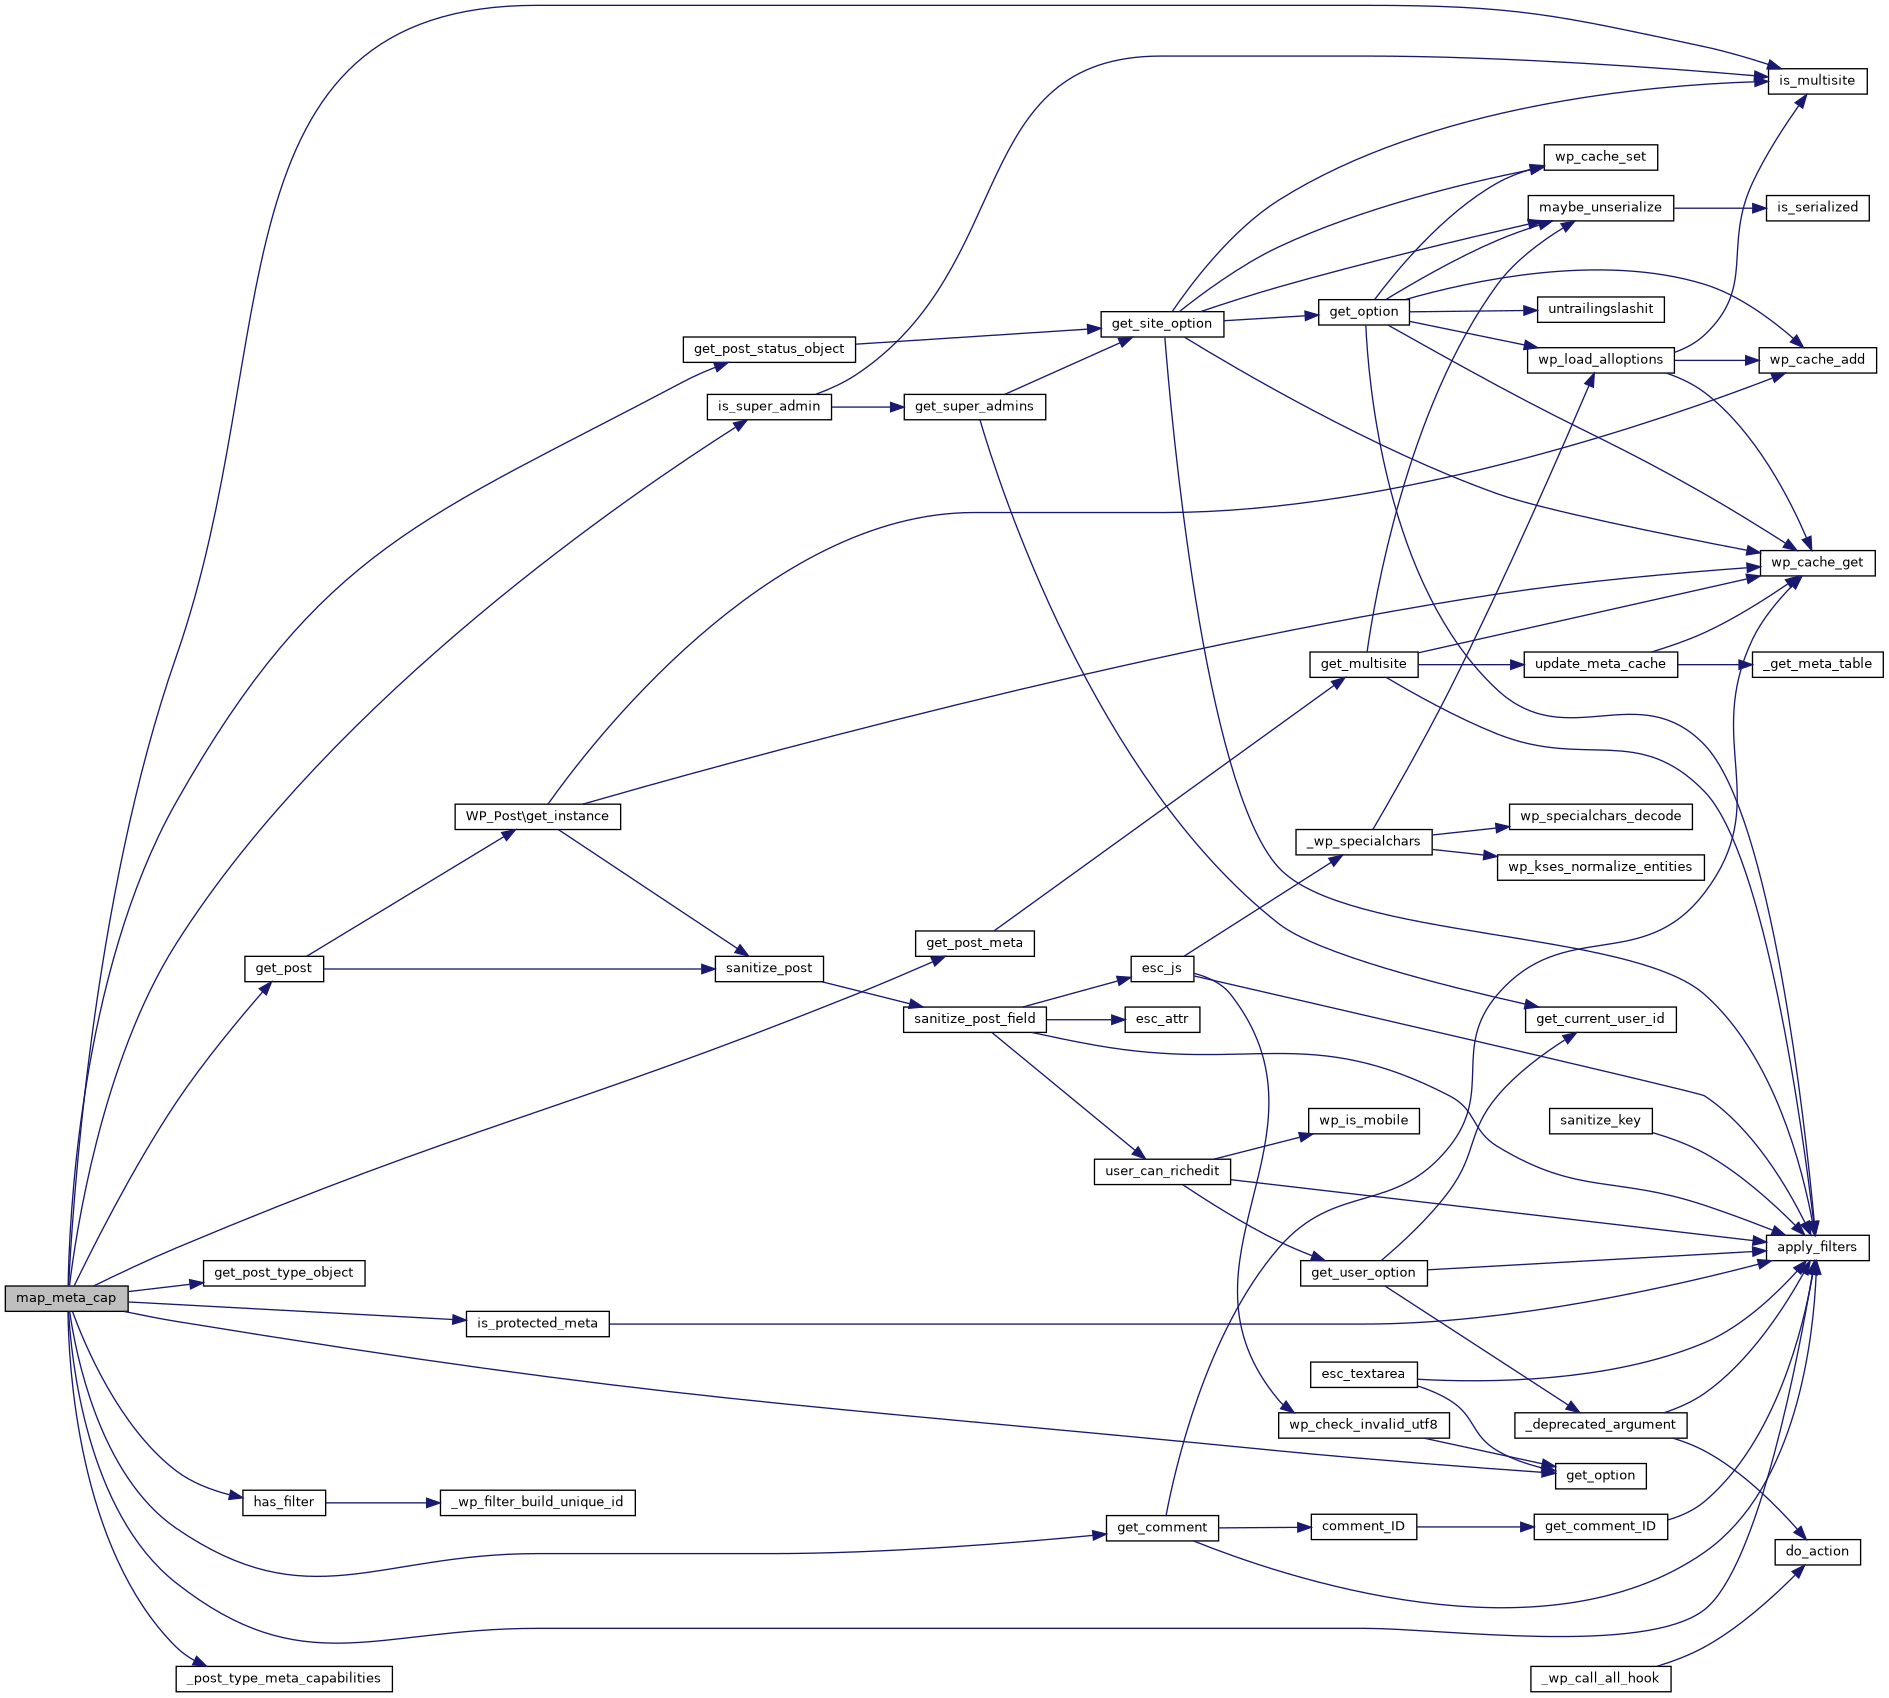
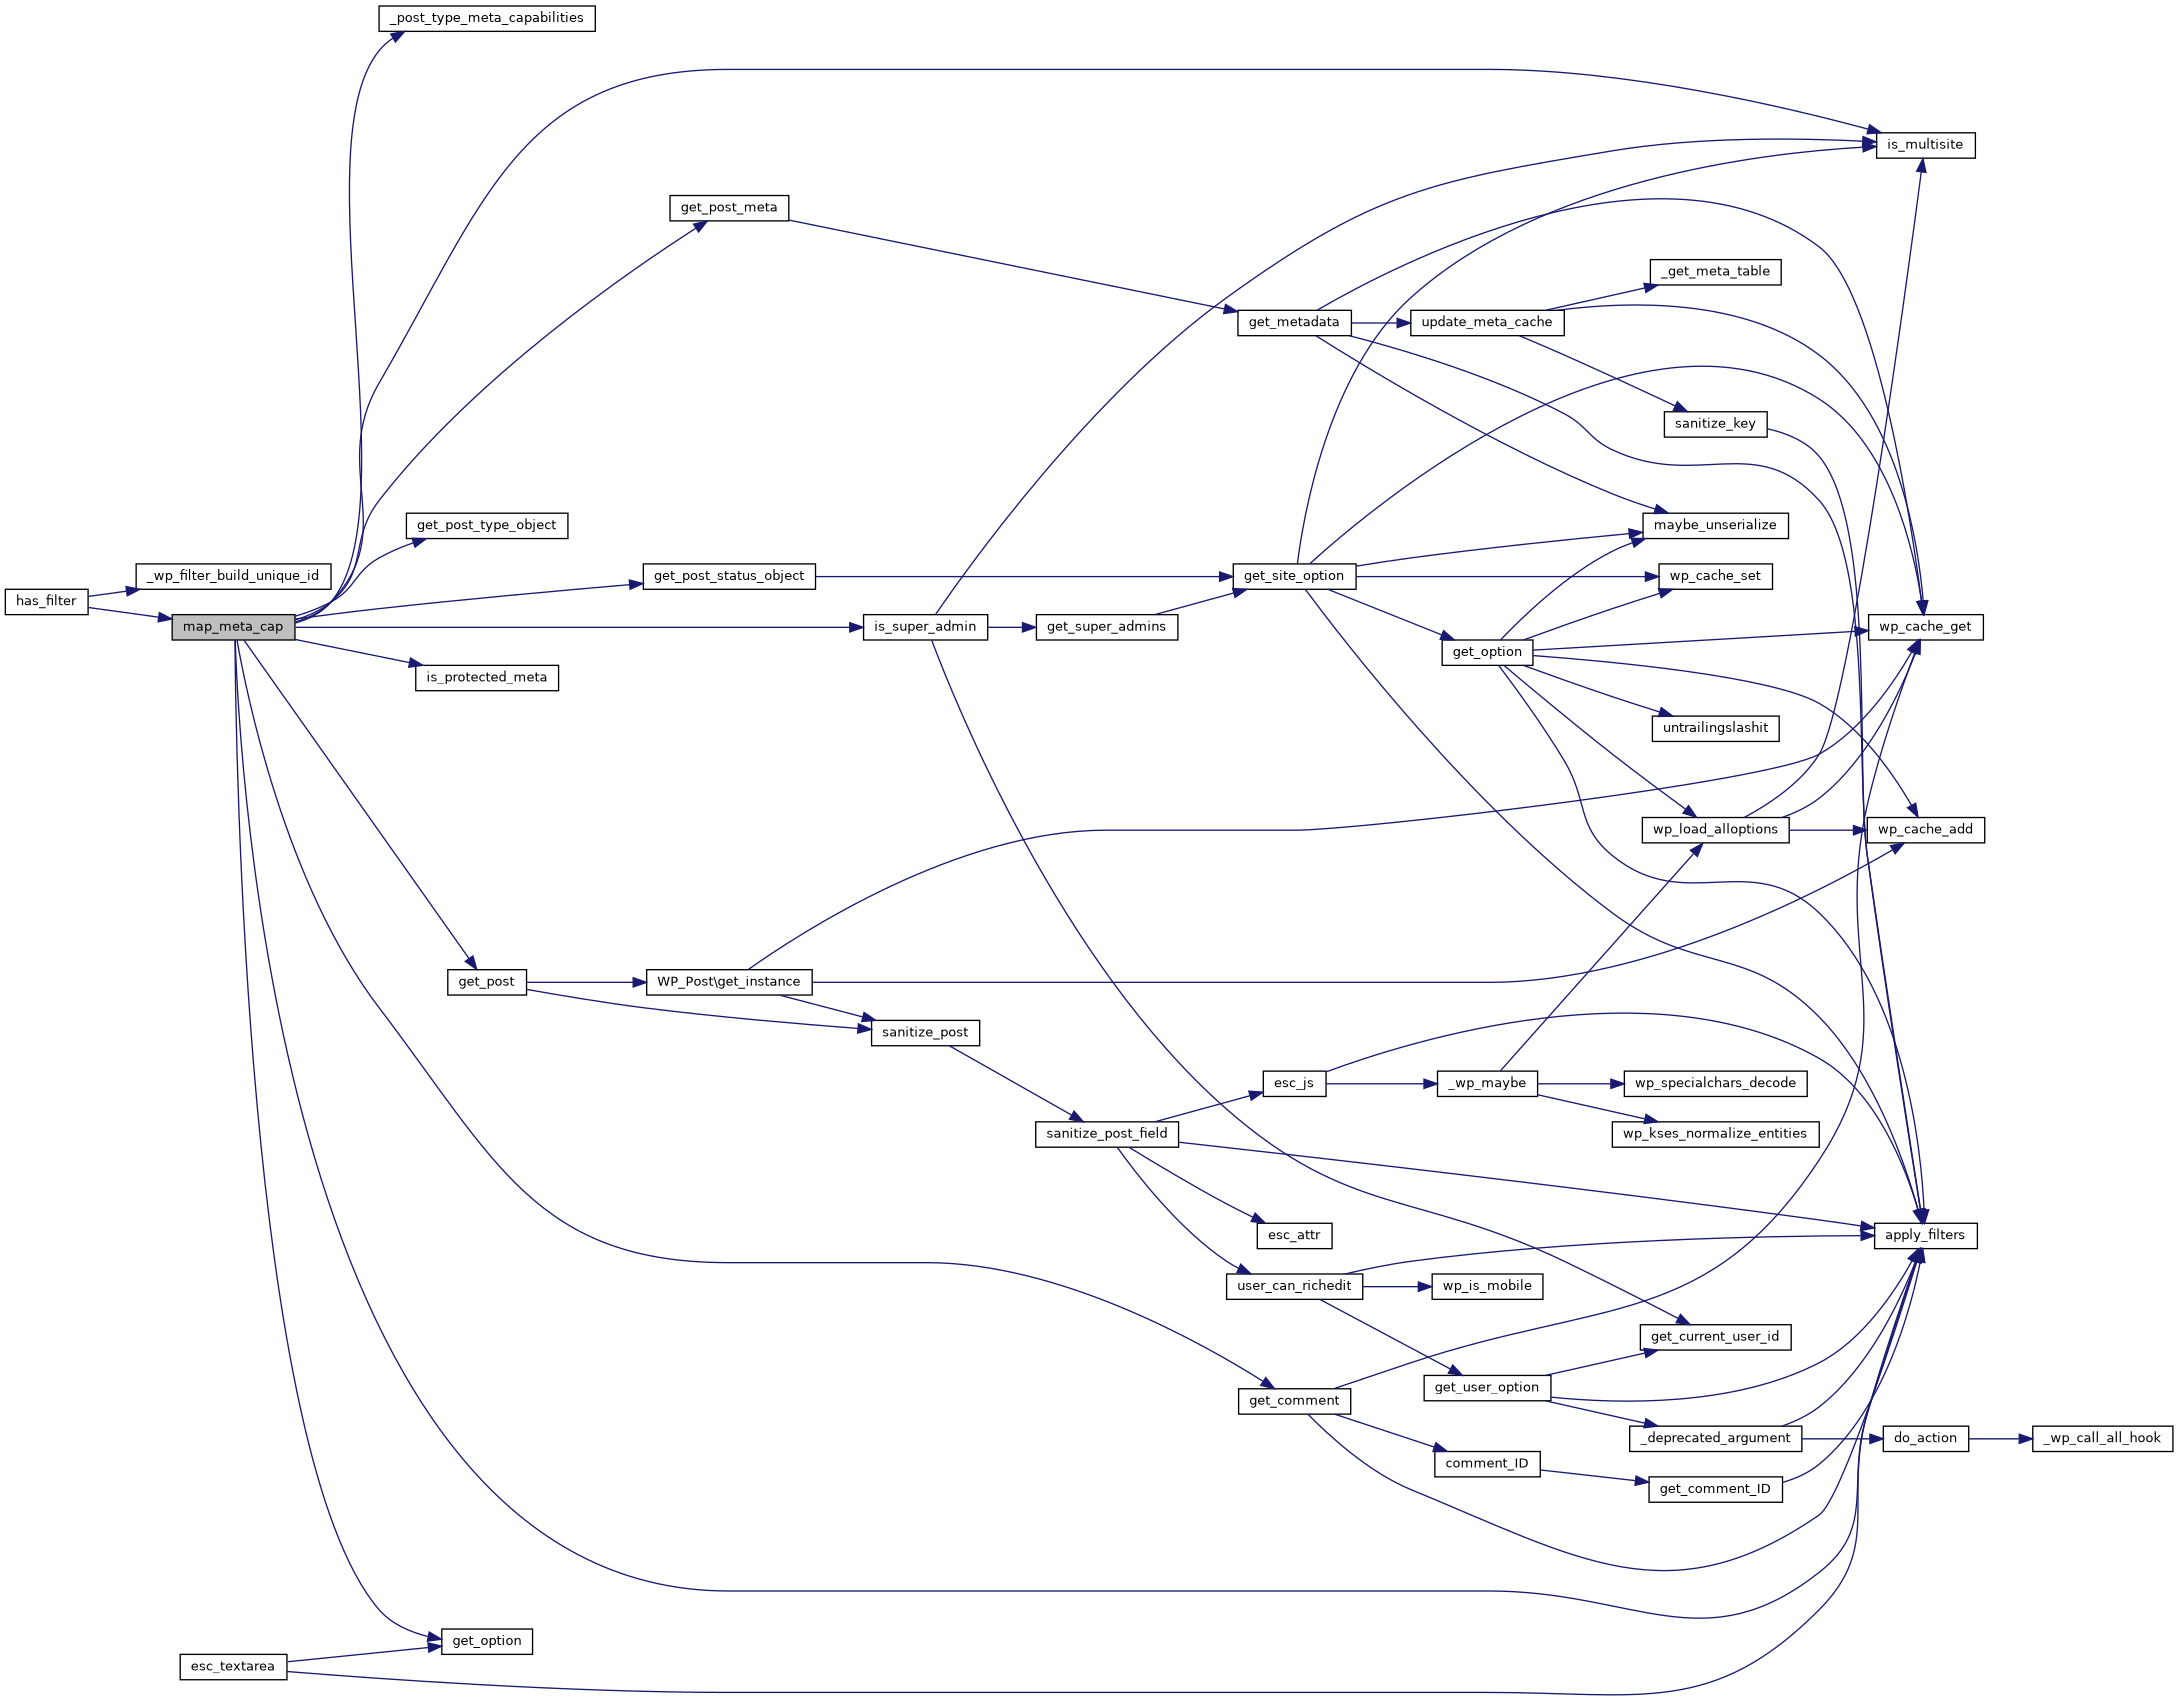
node "is_serialized": removed
edge "update_meta_cache" -> "sanitize_key": added
node "get_multisite": label "get_multisite" -> "get_metadata"
edge "get_super_admins" -> "get_current_user_id": now "is_super_admin" -> "get_current_user_id"
node "_wp_specialchars": label "_wp_specialchars" -> "_wp_maybe"
edge "is_protected_meta" -> "apply_filters": removed
edge "map_meta_cap" -> "has_filter": reversed
node "wp_check_invalid_utf8": removed
edge "_wp_call_all_hook" -> "do_action": reversed
